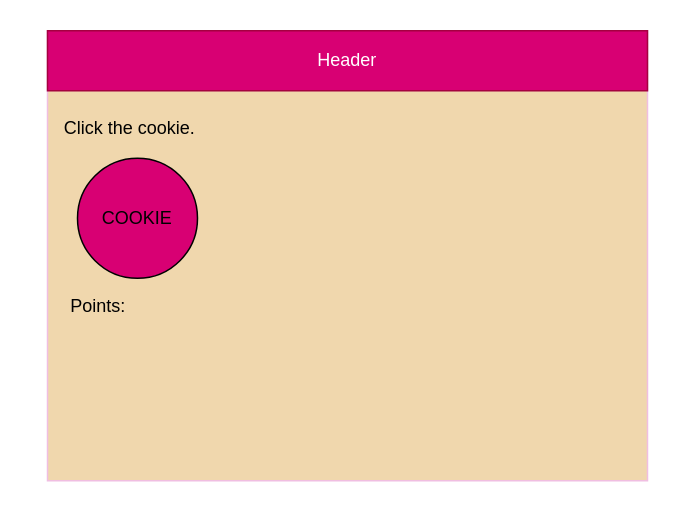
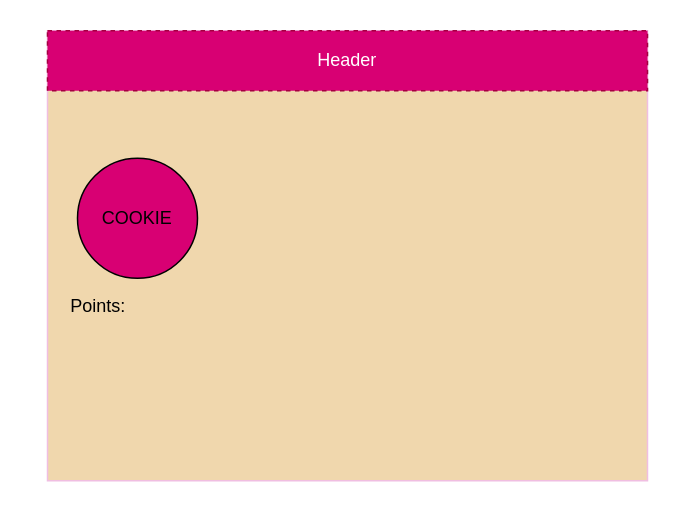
node "Header": style solid -> dashed
node "Click the cookie.": removed
